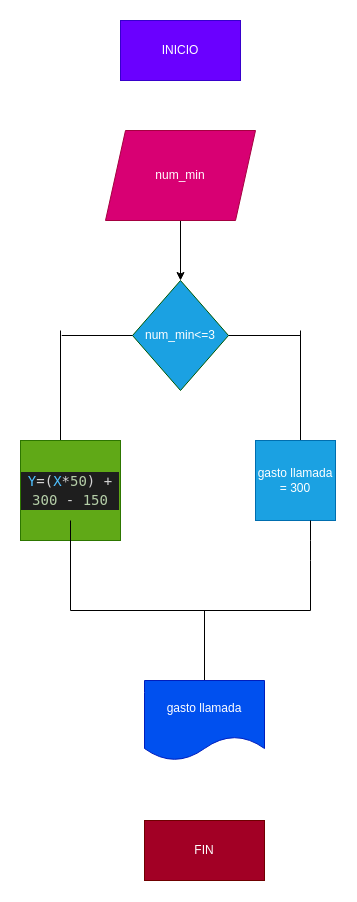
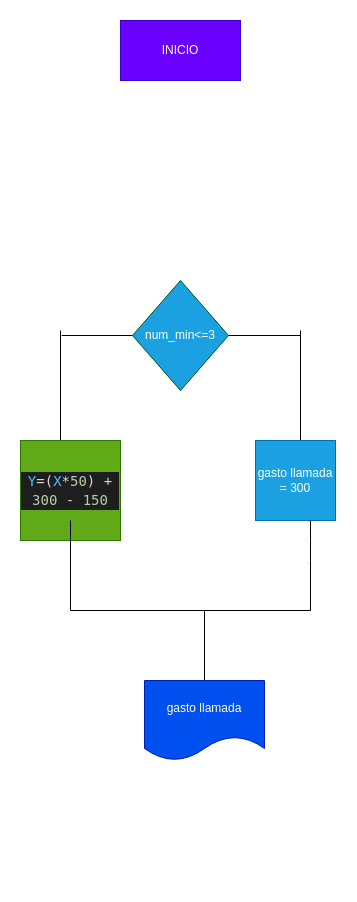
node "num_min": removed
edge "num_min" -> "num_min<=3": removed
node "FIN": removed
